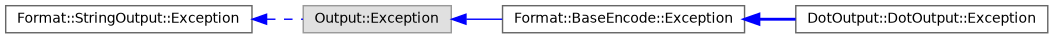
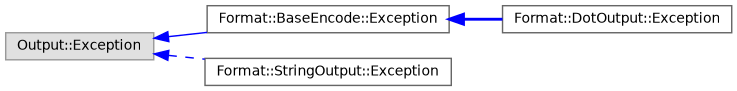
edge "Output::Exception" -> "Format::StringOutput::Exception": reversed
node "DotOutput::DotOutput::Exception": label "DotOutput::DotOutput::Exception" -> "Format::DotOutput::Exception"
